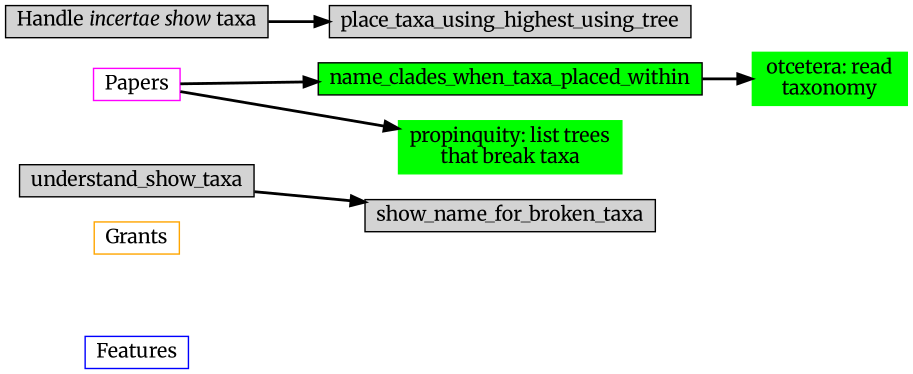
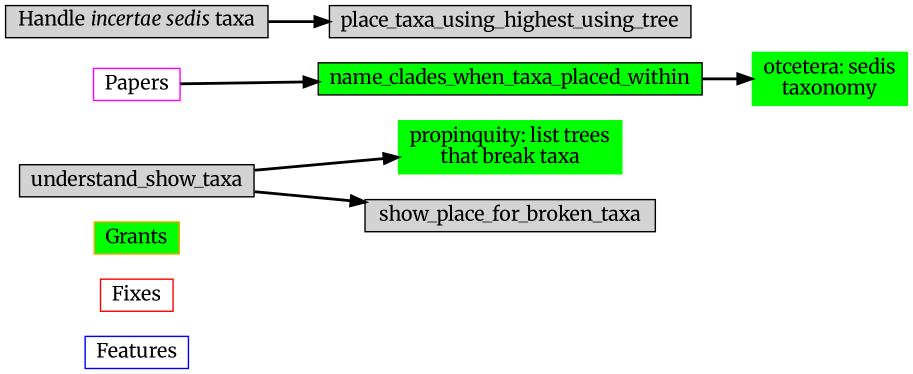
node "Handle": text "incertae show" -> "incertae sedis"
node "otcetera: read taxonomy": label "otcetera: read taxonomy" -> "otcetera: sedis taxonomy"
edge "Papers" -> "propinquity: list trees that break taxa": now "understand_show_taxa" -> "propinquity: list trees that break taxa"
node "show_name_for_broken_taxa": label "show_name_for_broken_taxa" -> "show_place_for_broken_taxa"
node "Grants": fillcolor white -> green
node "Fixes": added
